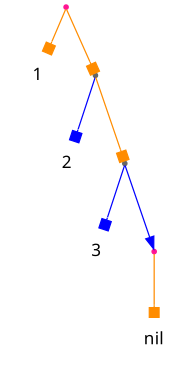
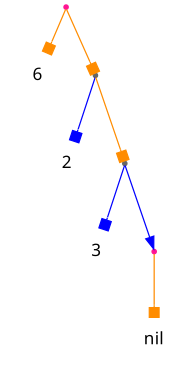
node "1": label "1" -> "6"
